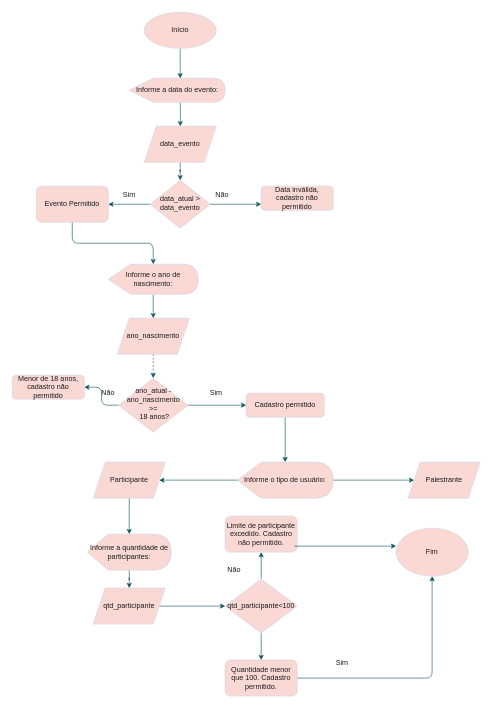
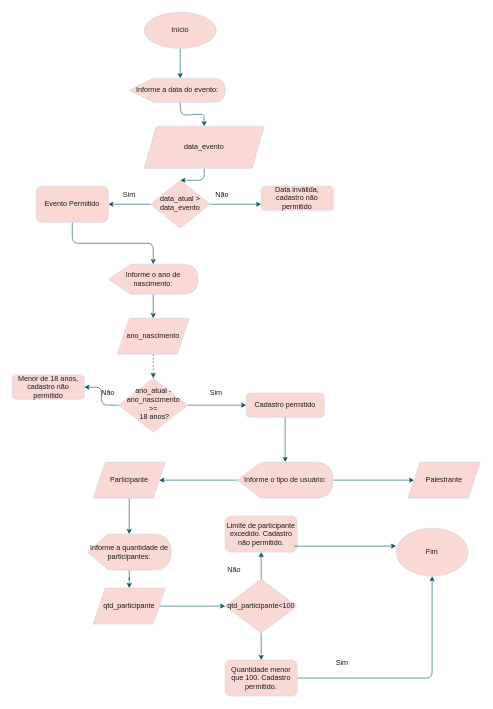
node "data_evento": size 72x36 -> 120x42
